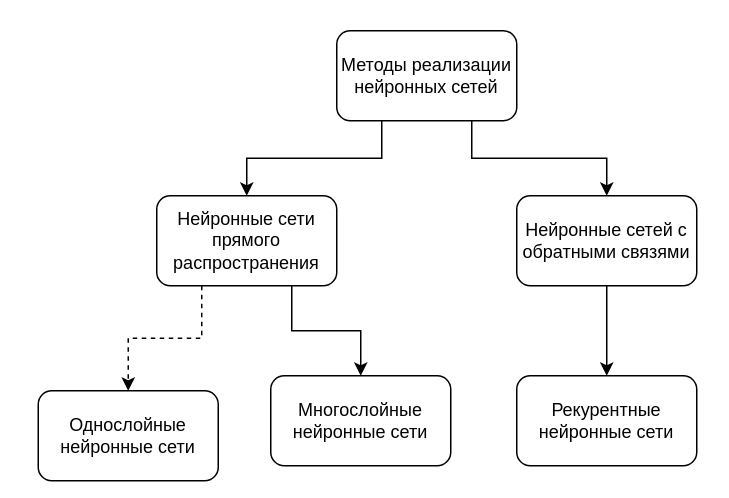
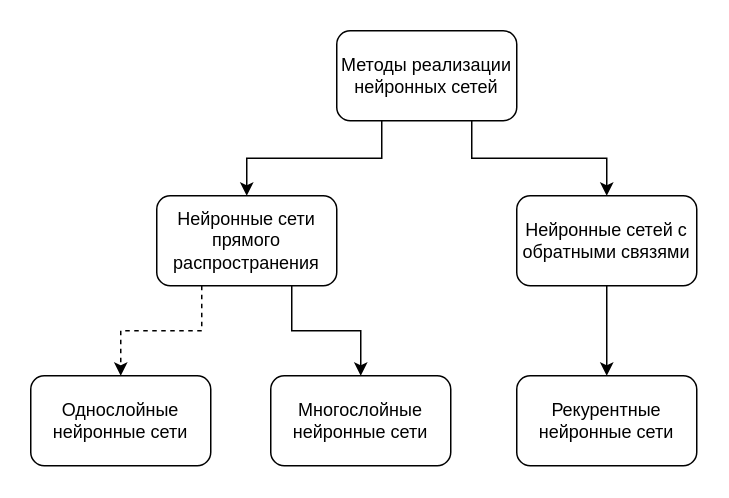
node "Однослойные нейронные сети": moved (128, 436) -> (121, 421)
